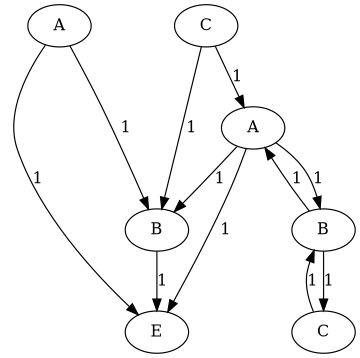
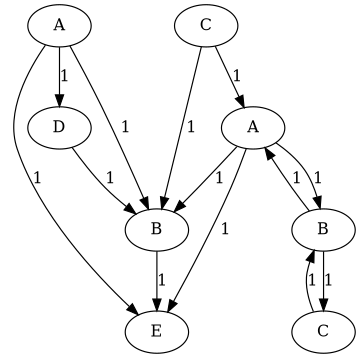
node "D": added
